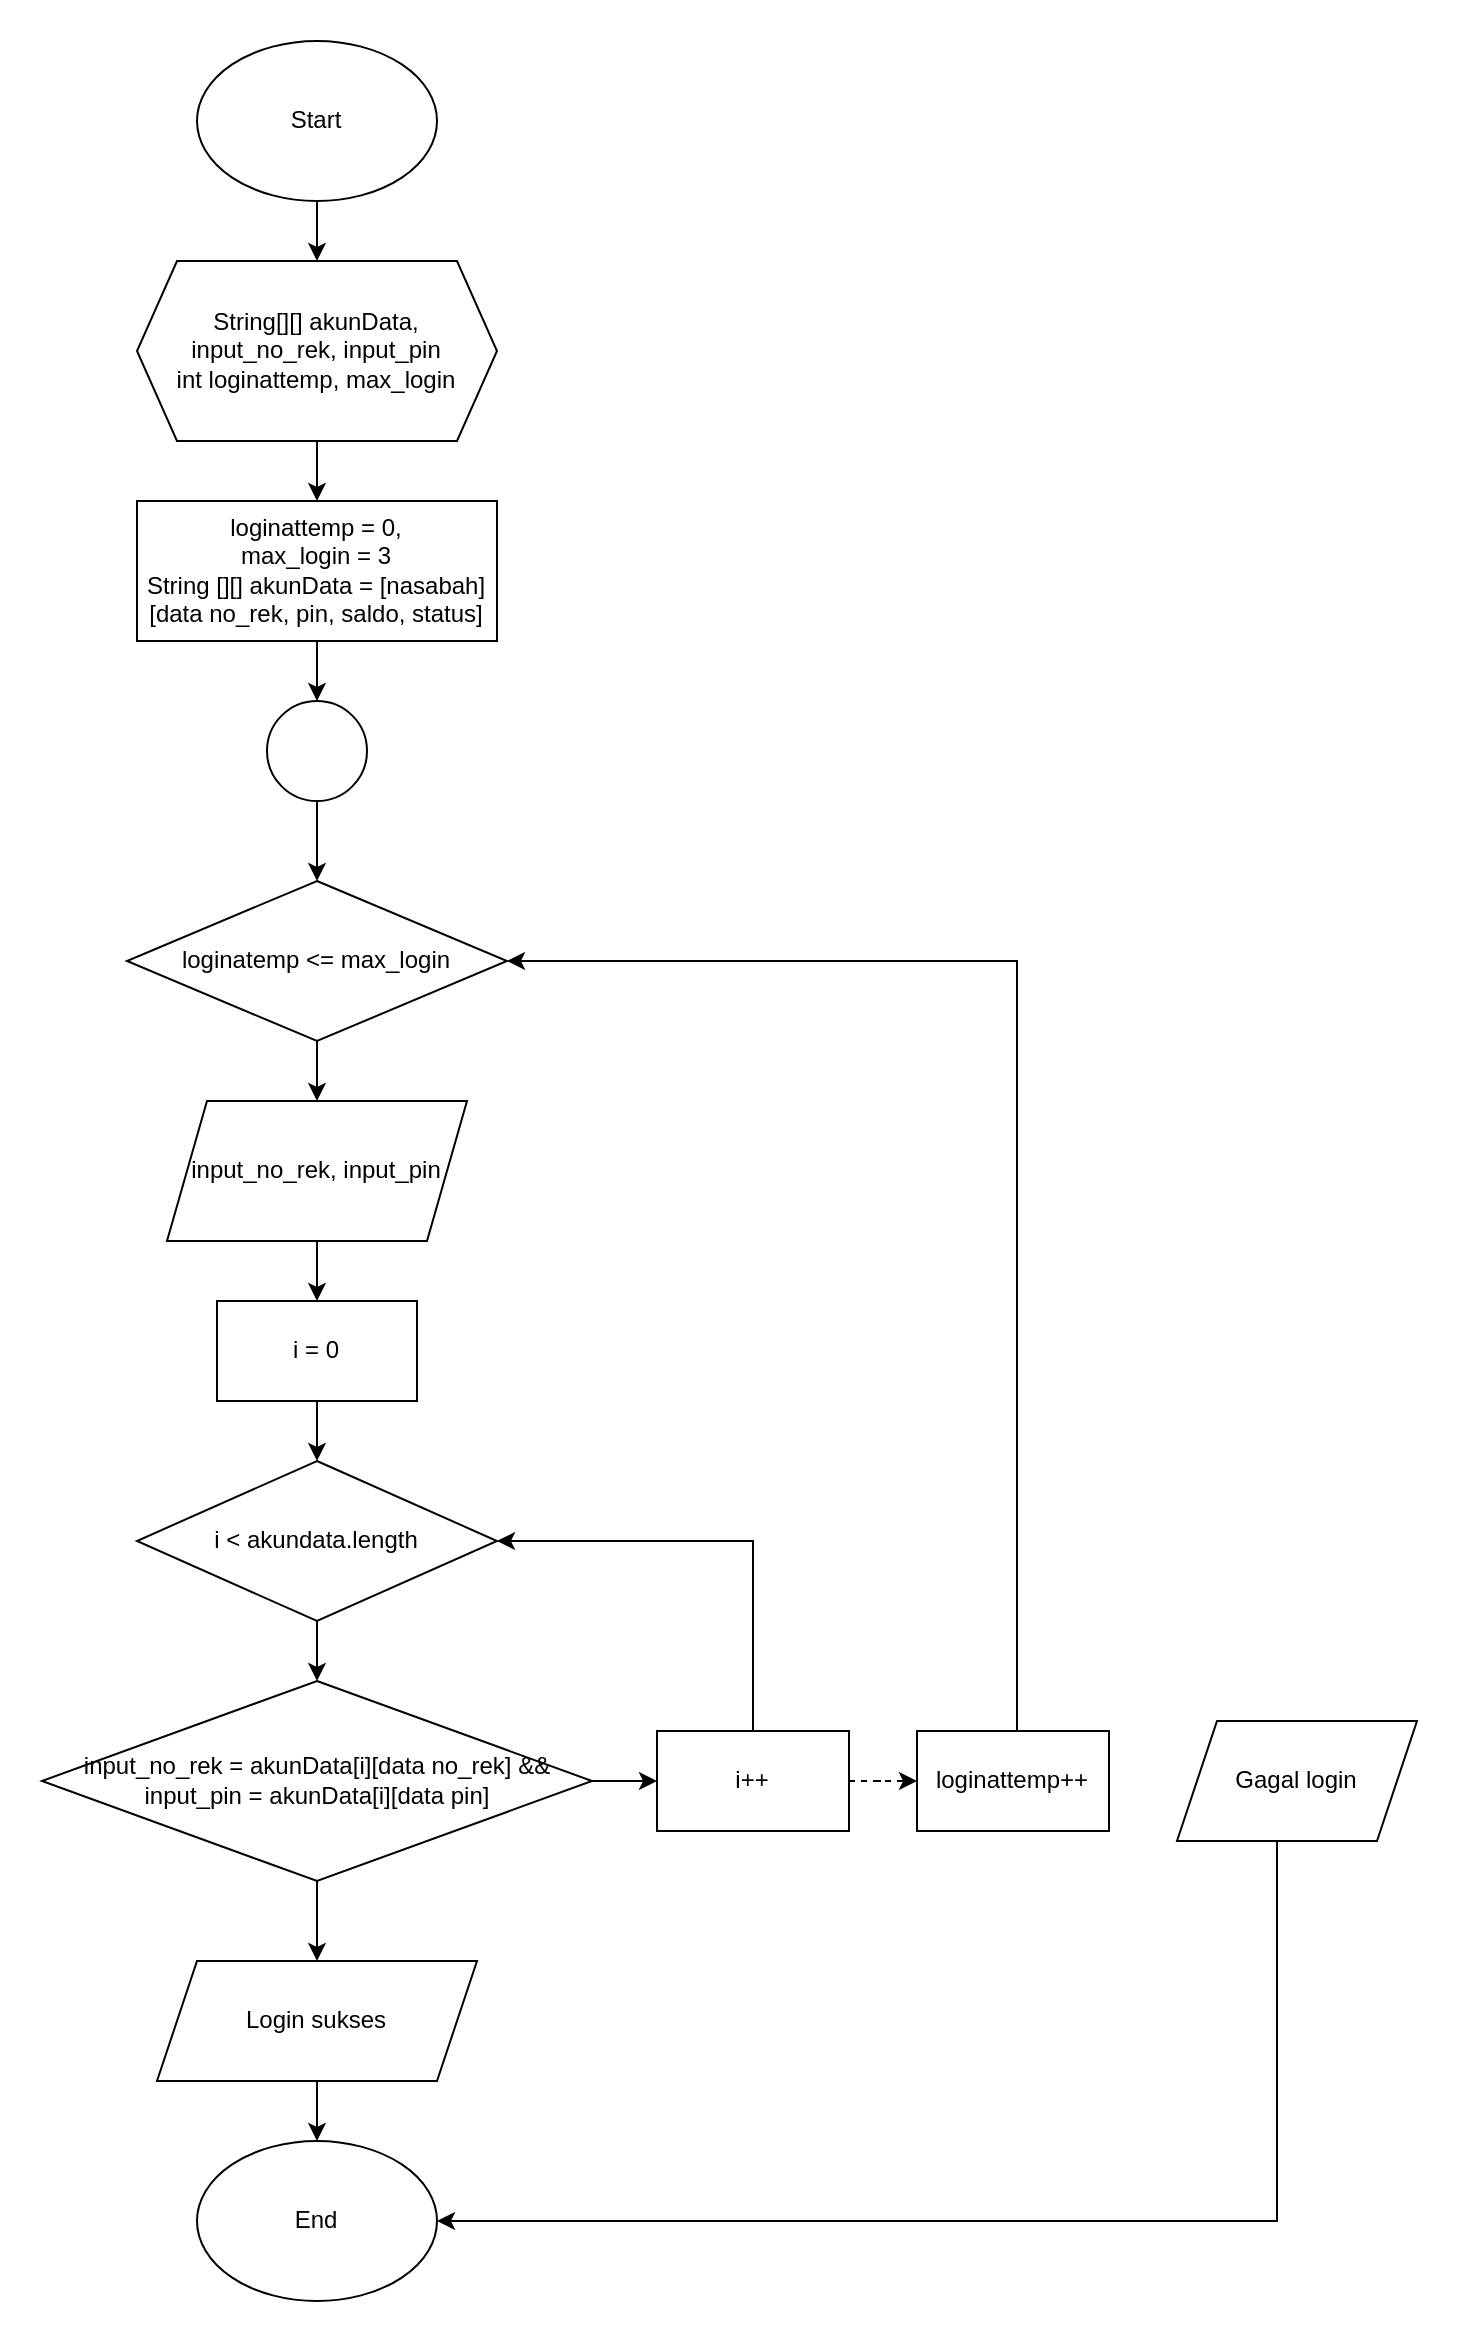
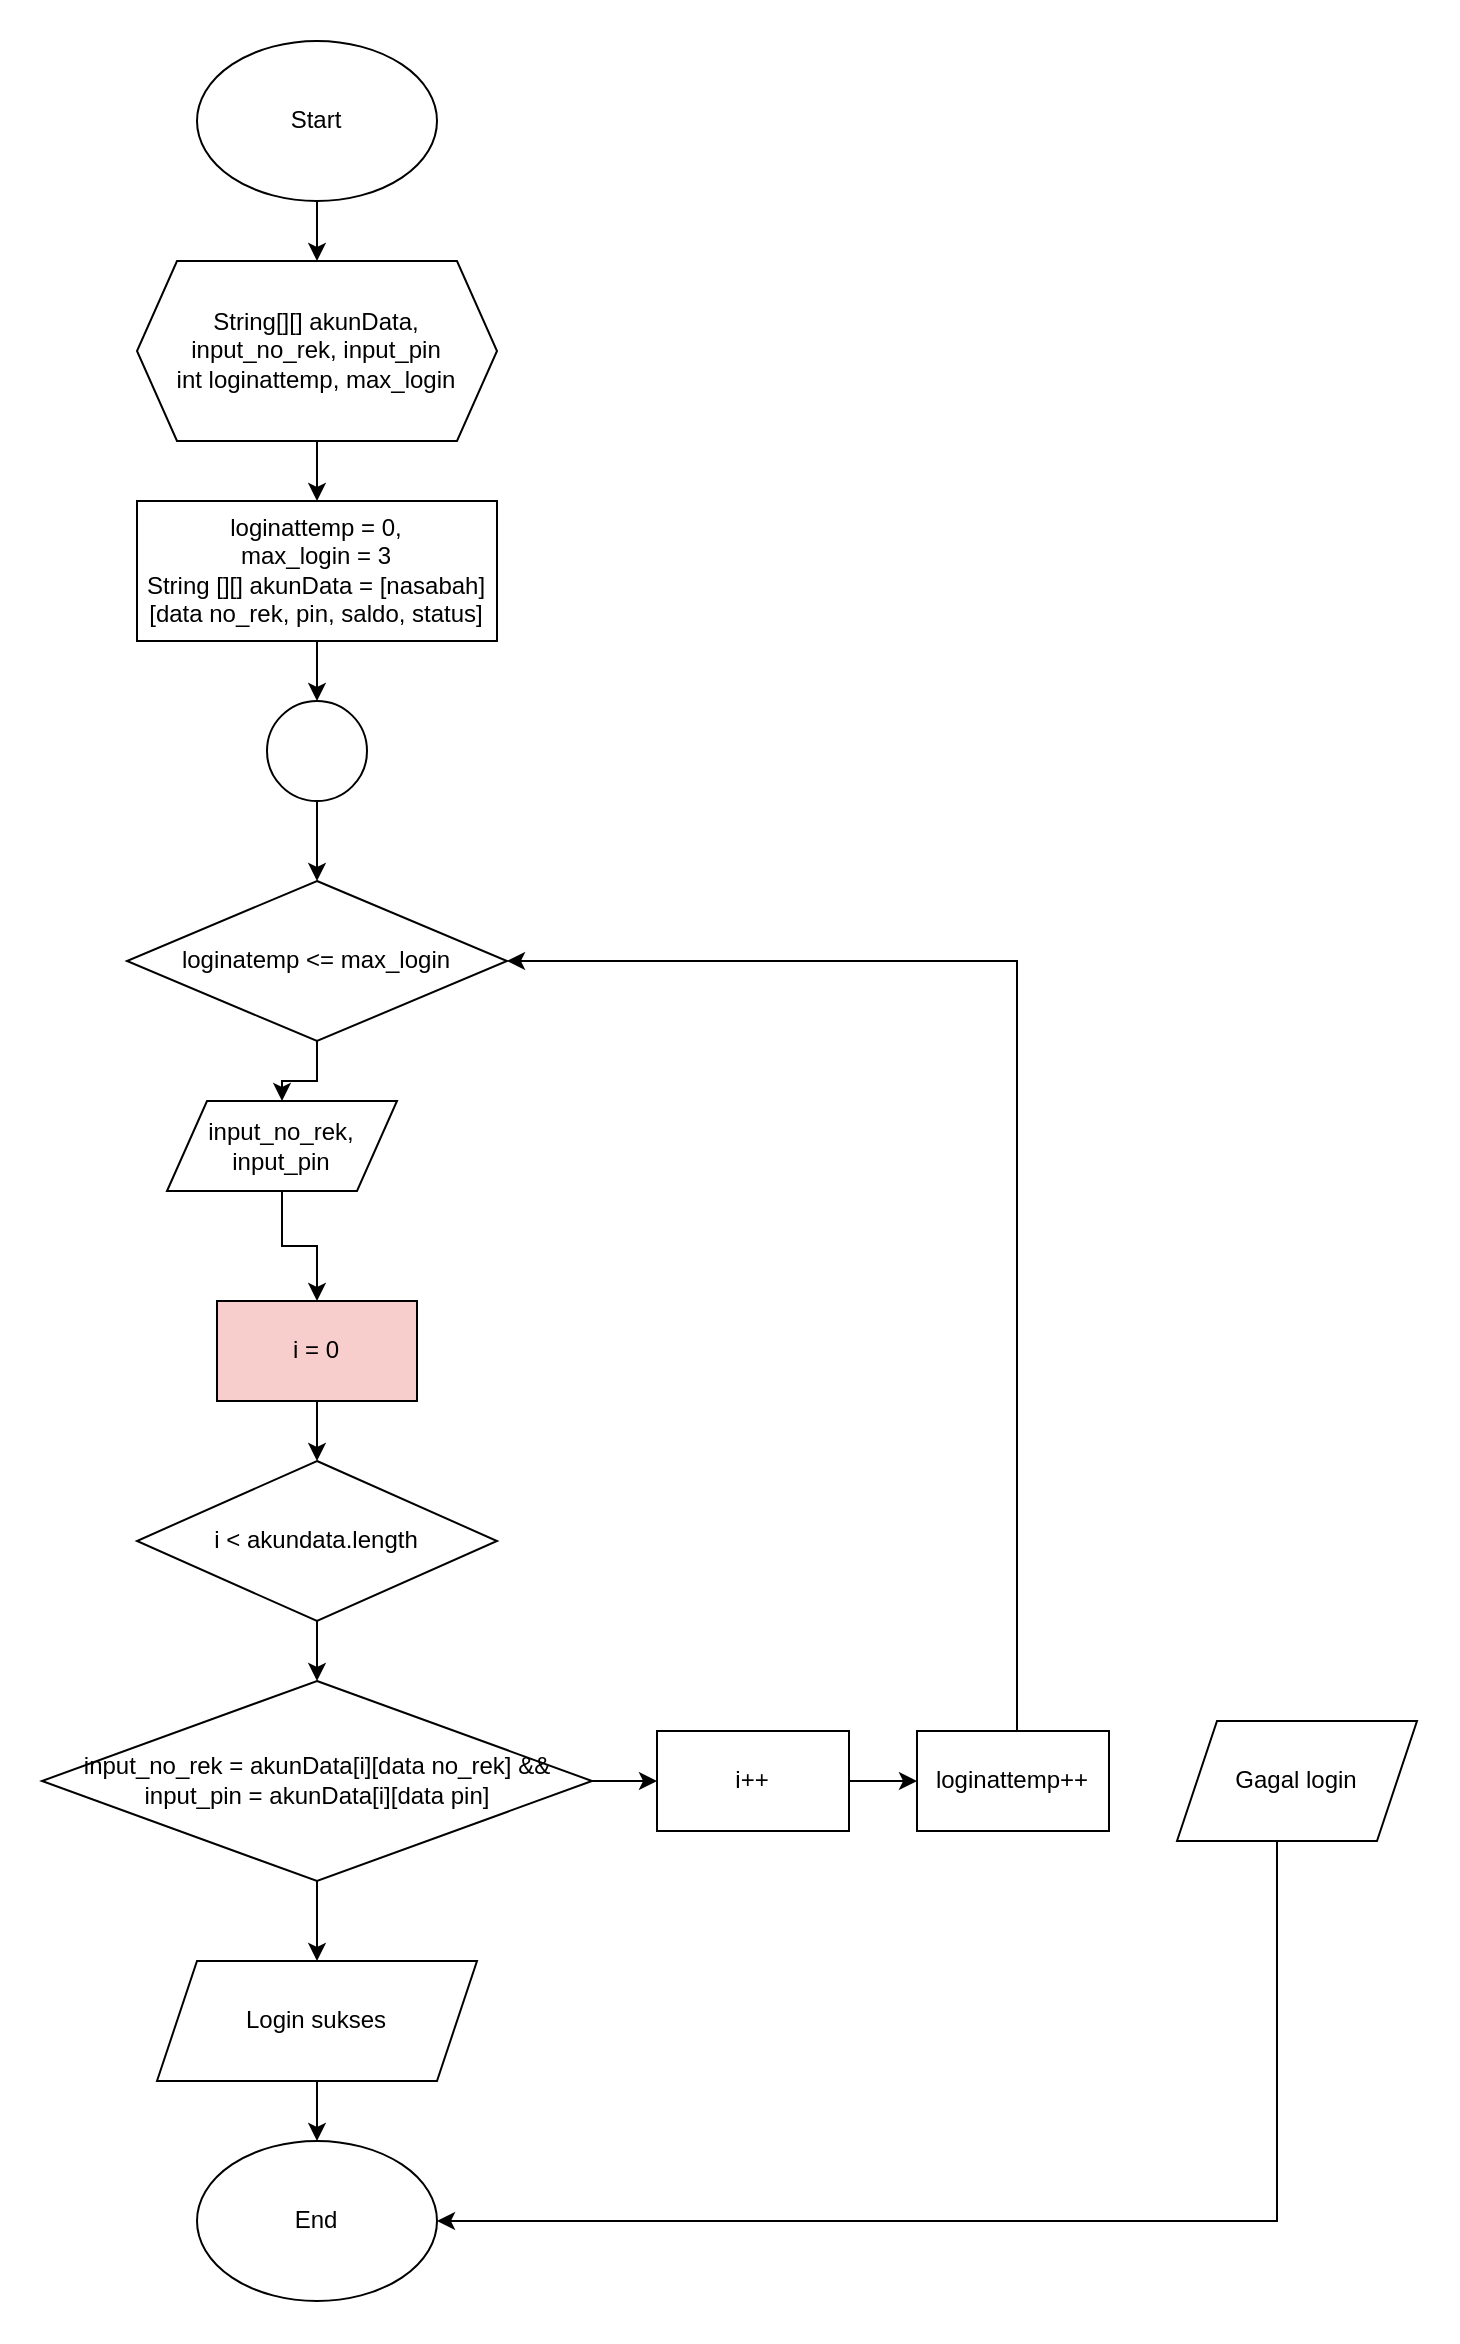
node "input_no_rek, input_pin": size 300x140 -> 230x90
node "i = 0": fillcolor #ffffff -> #f8cecc
edge "i++" -> "i < akundata.length": removed
edge "i++" -> "loginattemp++": style dashed -> solid
